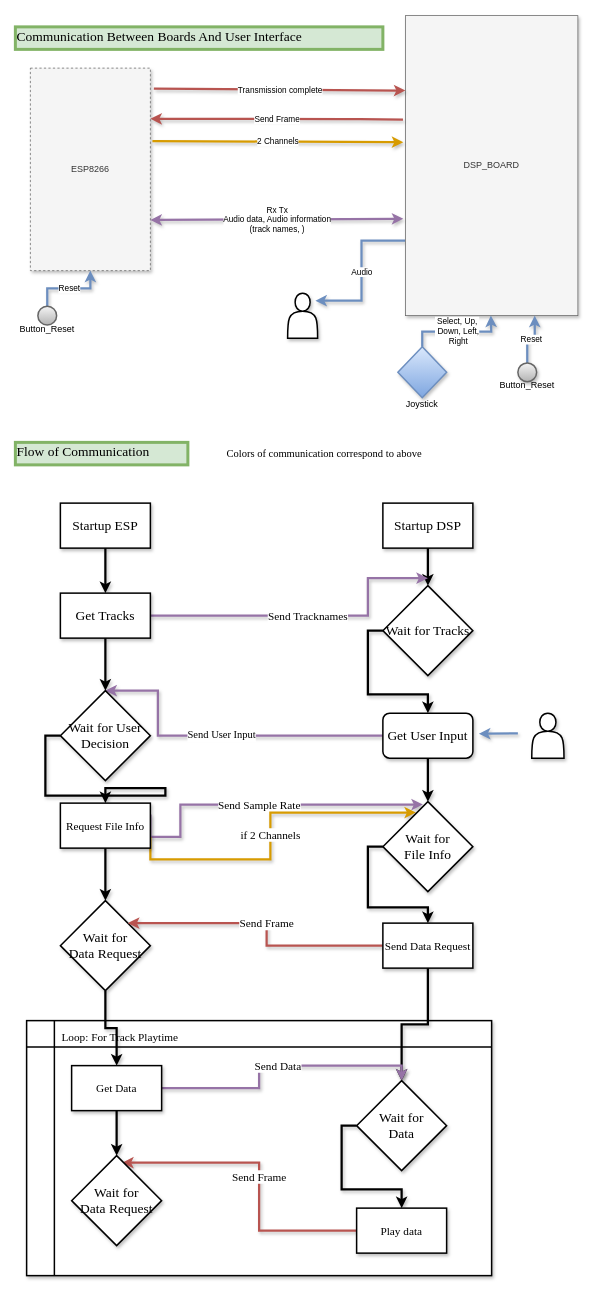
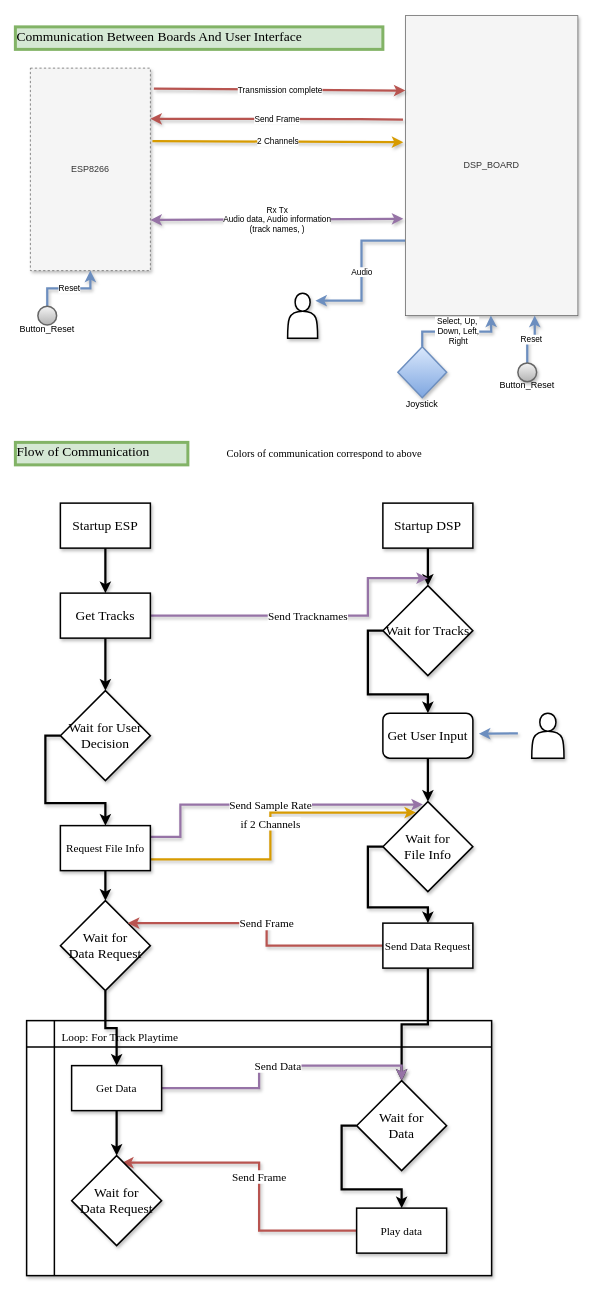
edge "Get User Input" -> "Wait for User Decision": removed, label "Send User Input"
node "Request File Info": moved (105, 825) -> (105, 848)
